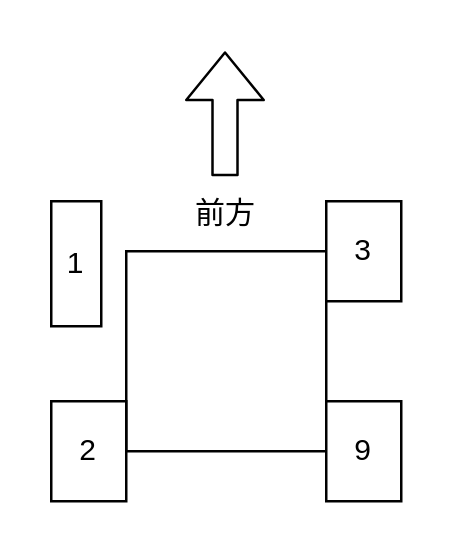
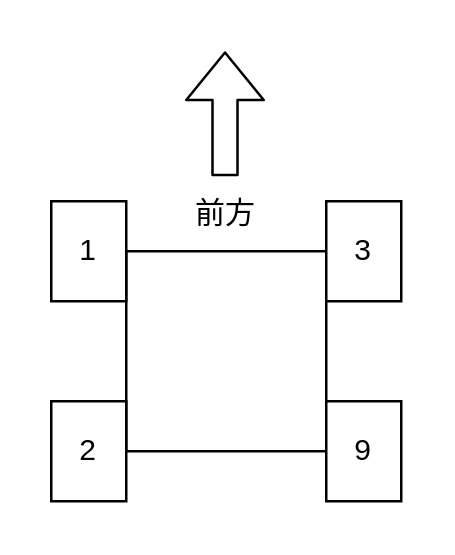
node "1": size 50x125 -> 75x100
